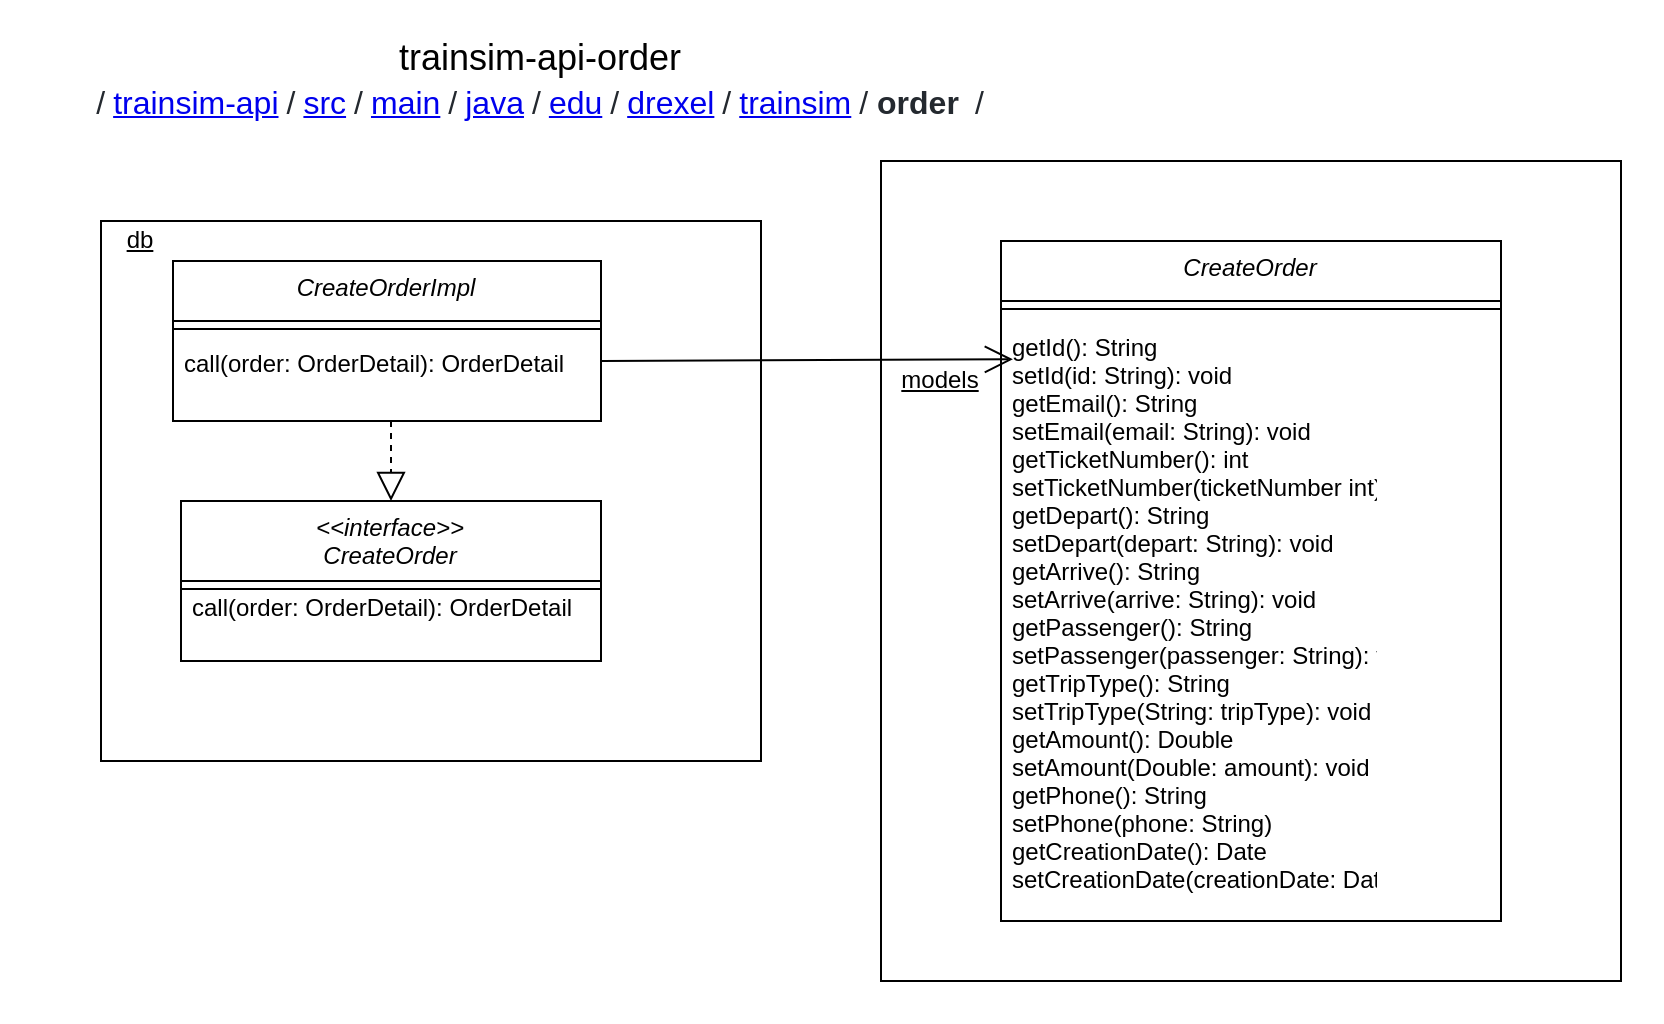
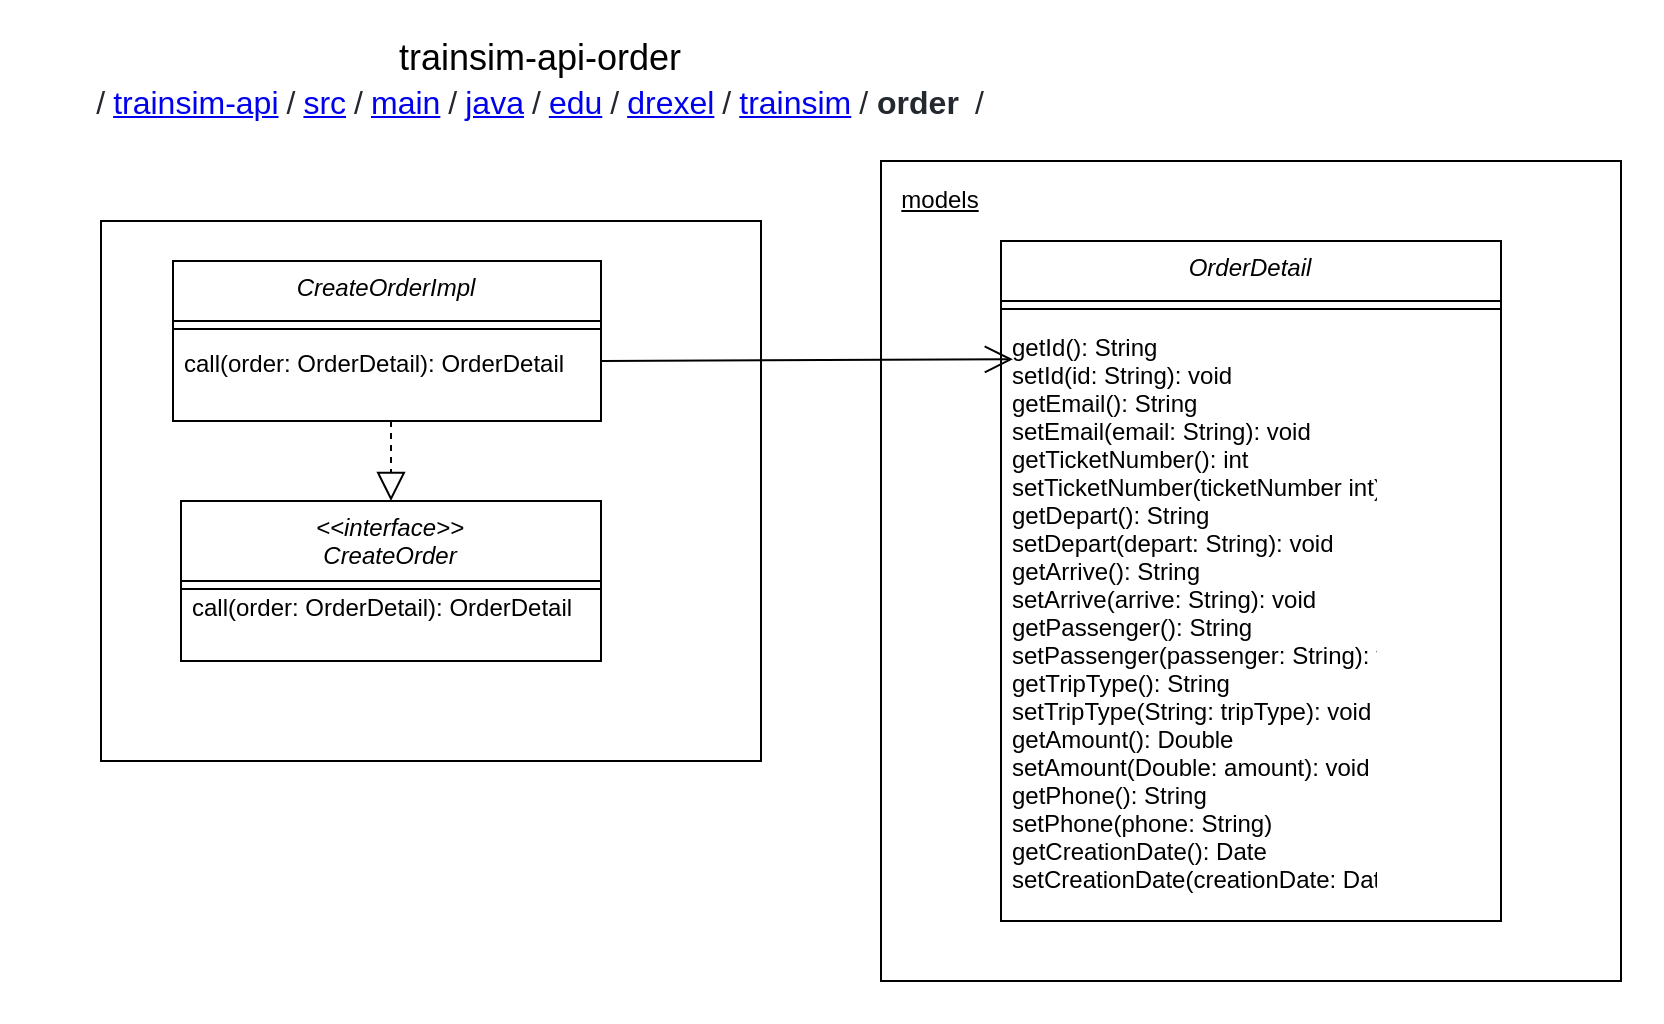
node "db": removed
node "CreateOrder": label "CreateOrder" -> "OrderDetail"
node "models": moved (941, 381) -> (941, 201)
